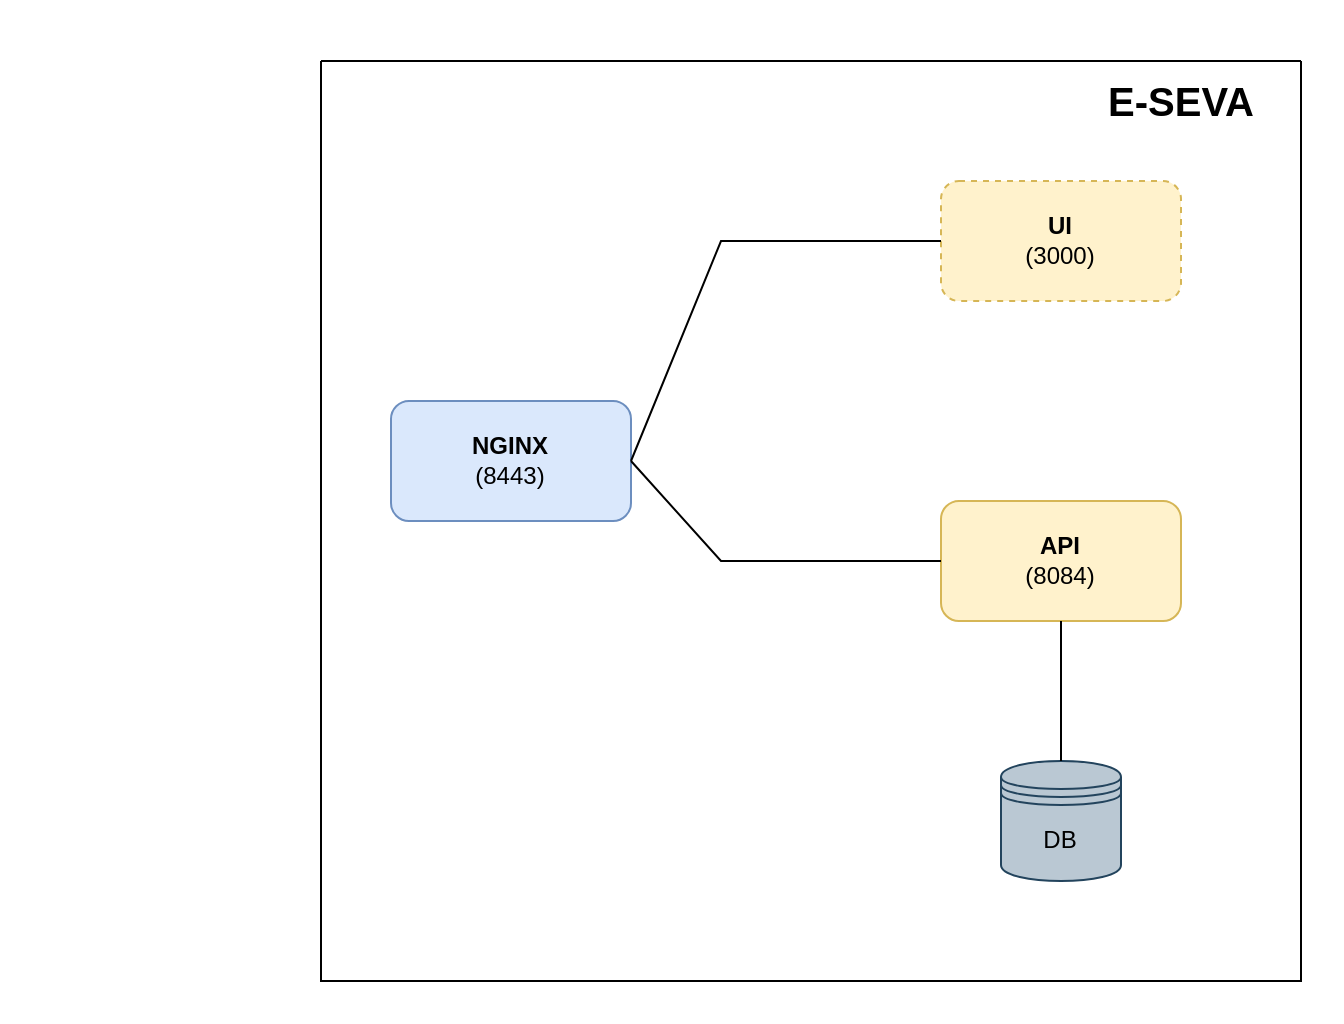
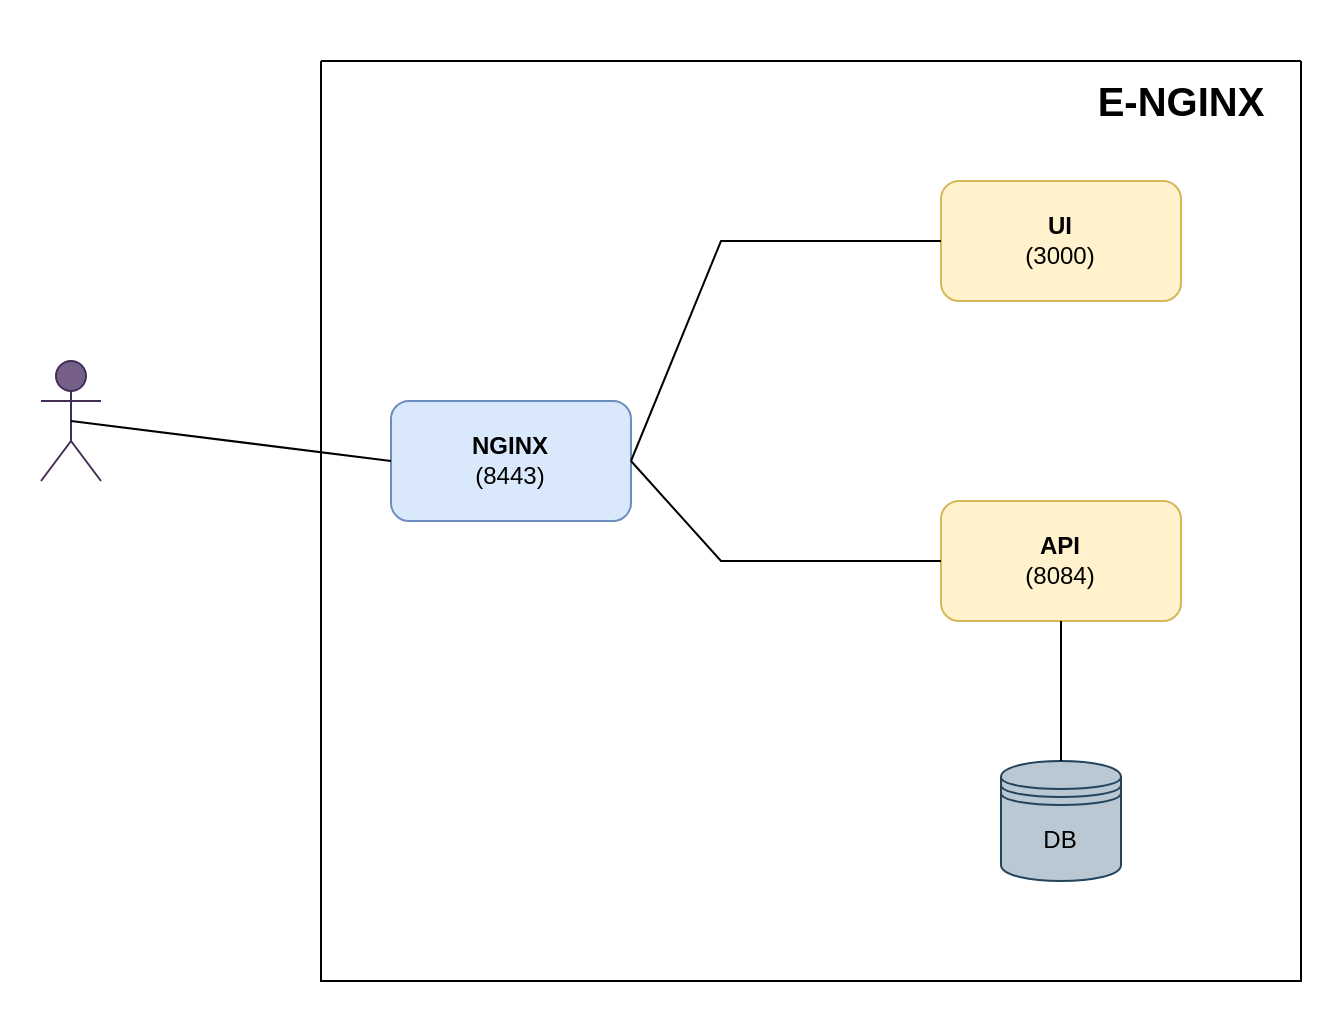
node "E-SEVA": label "E-SEVA" -> "E-NGINX"
node "UI (3000)": style dashed -> solid
node "Actor": added
edge "Actor" -- "NGINX (8443)": added
